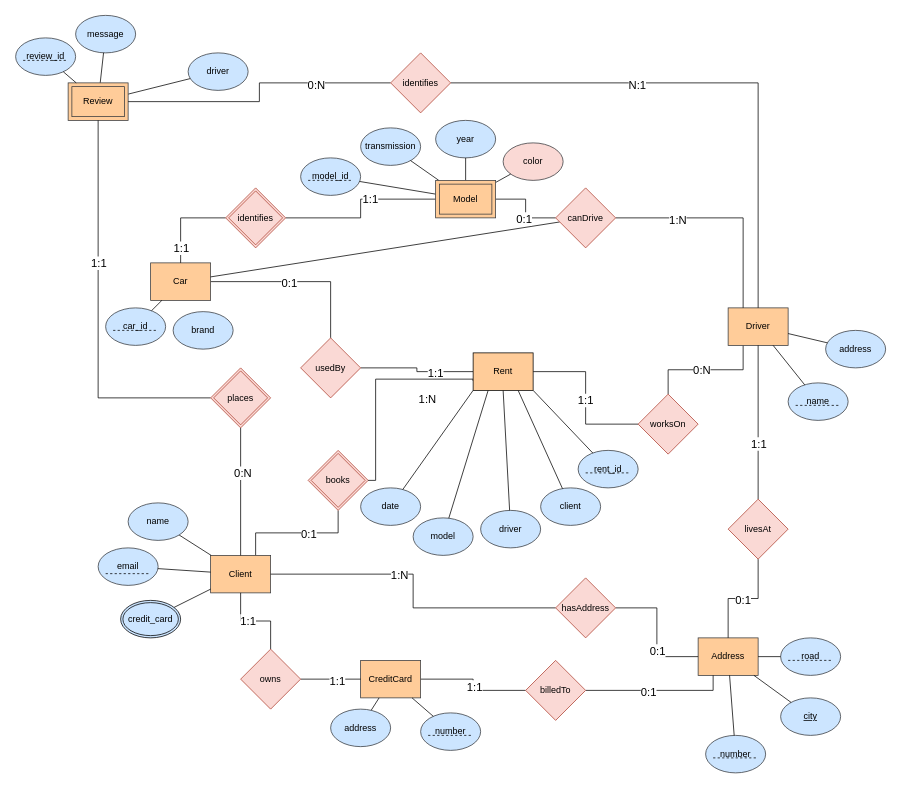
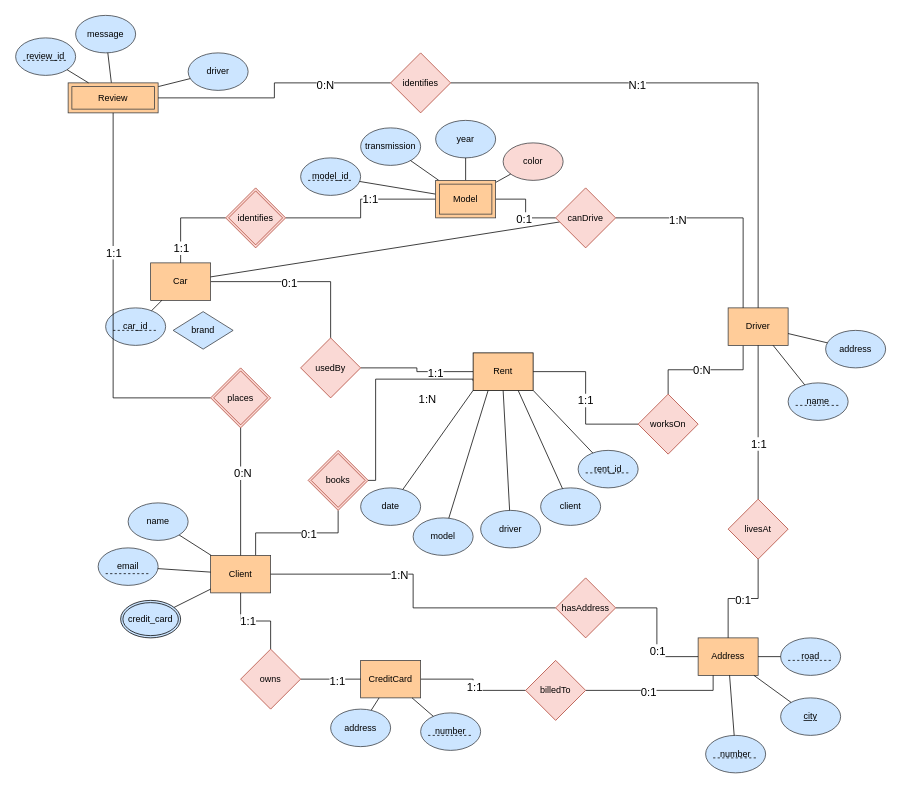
node "Review": size 60x38 -> 90x30
node "brand": shape ellipse -> diamond
